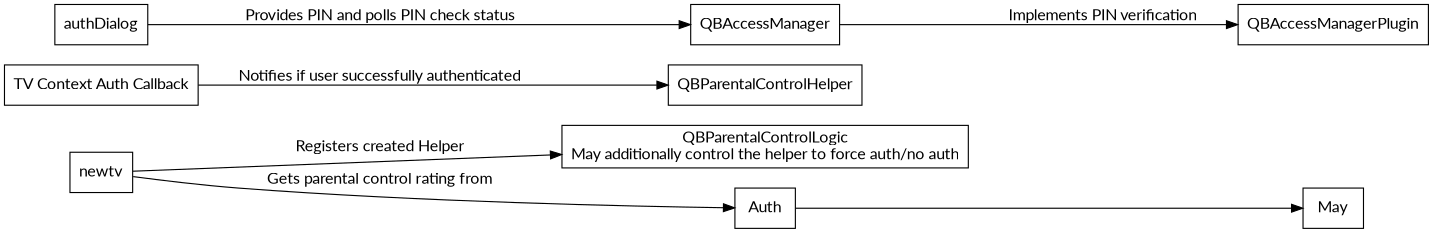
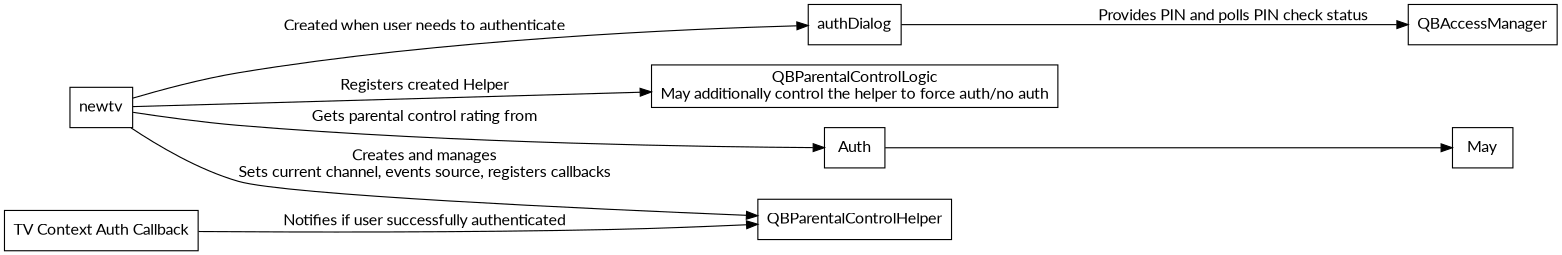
node "QBAccessManagerPlugin": removed
edge "newtv" -> "authDialog": added, label "Created when user needs to authenticate"
edge "newtv" -> "QBParentalControlHelper": added, label "Creates and manages Sets current channel, events source, registers callbacks"
